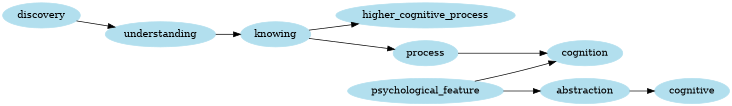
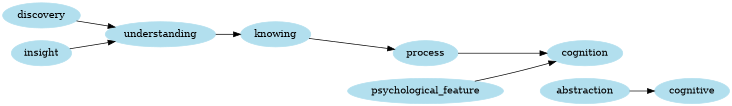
node "higher_cognitive_process": removed
node "insight": added
edge "psychological_feature" -> "abstraction": removed
